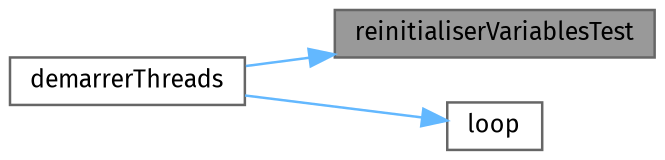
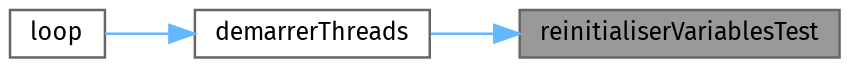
edge "demarrerThreads" -> "loop": reversed
